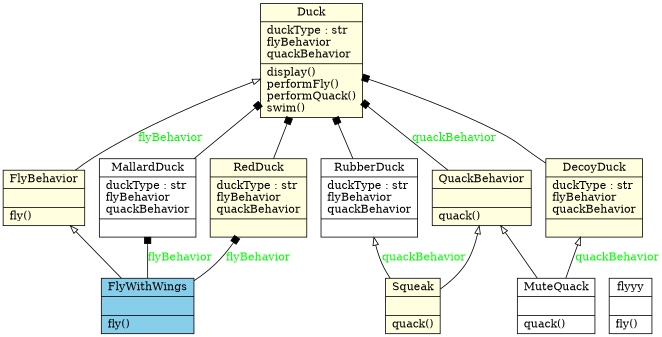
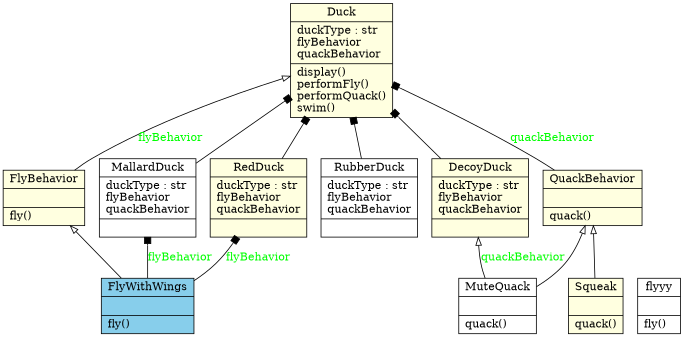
edge "Squeak" -> "RubberDuck": removed, label "quackBehavior"
